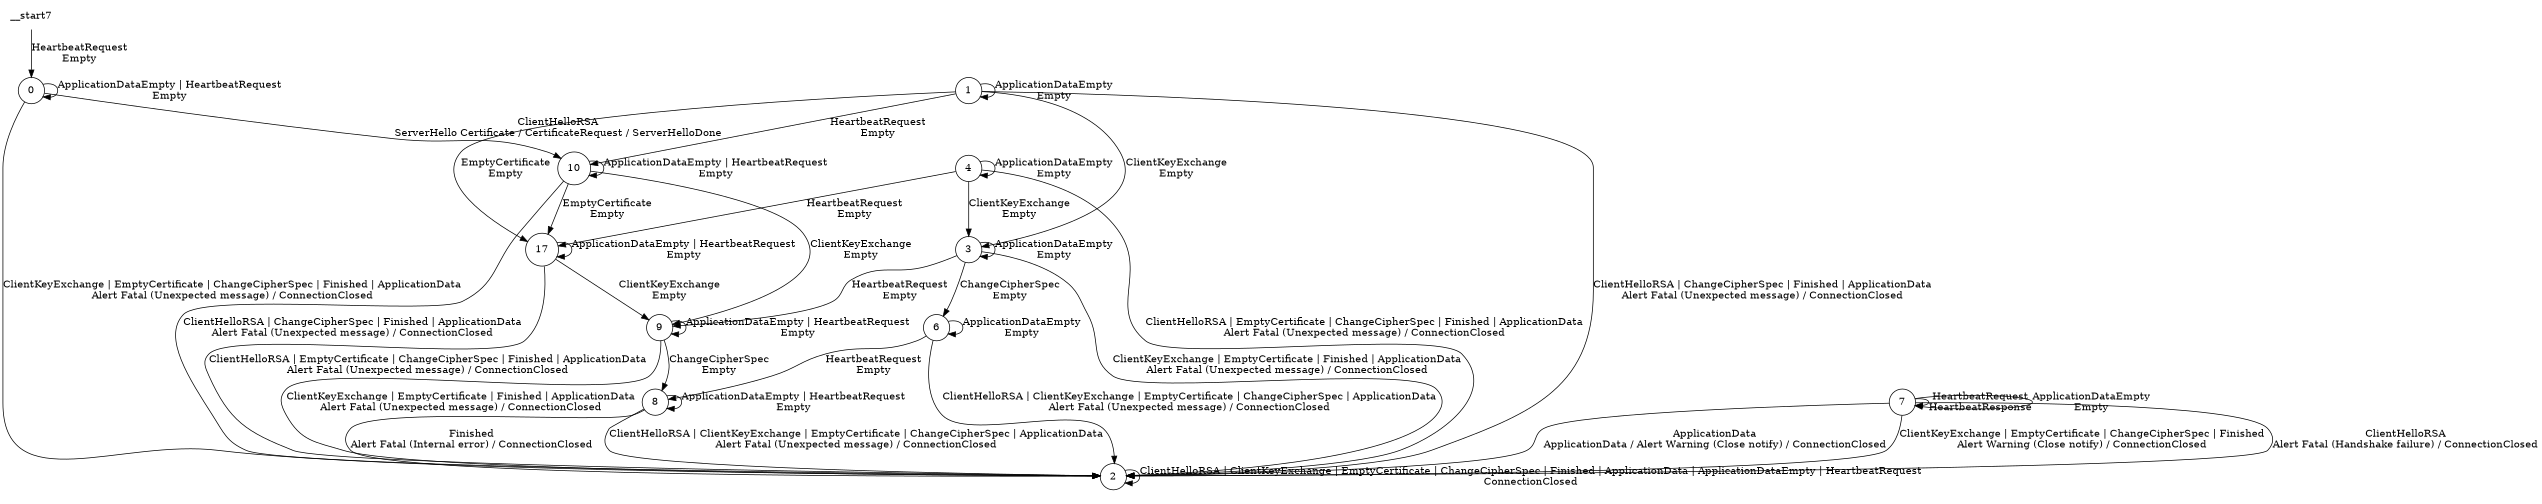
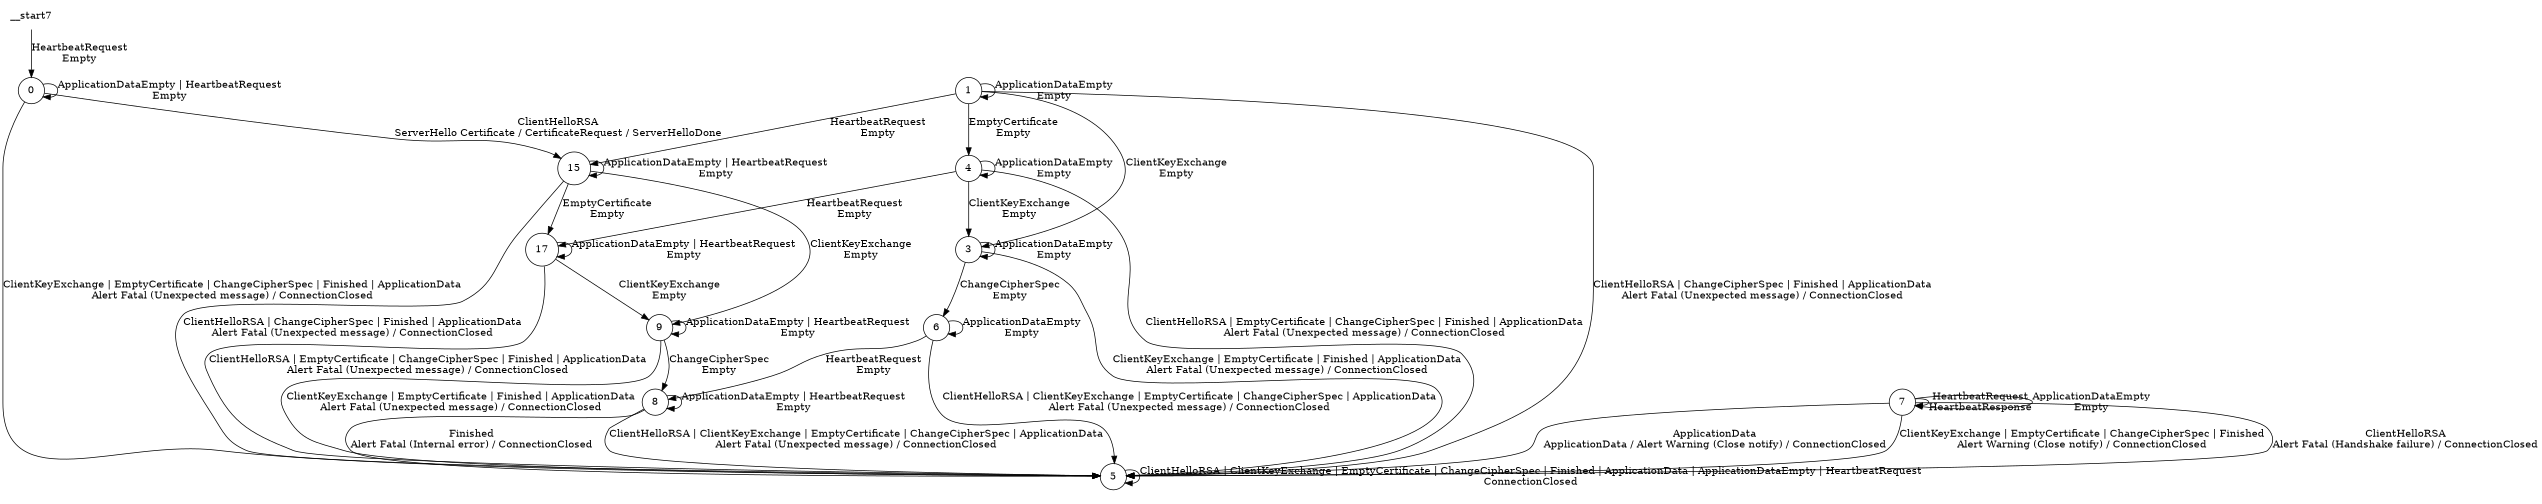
edge "1" -> "17": now "1" -> "4"
node "10": label "10" -> "15"
edge "3" -> "9": removed, label "HeartbeatRequest Empty"
node "2": label "2" -> "5"
